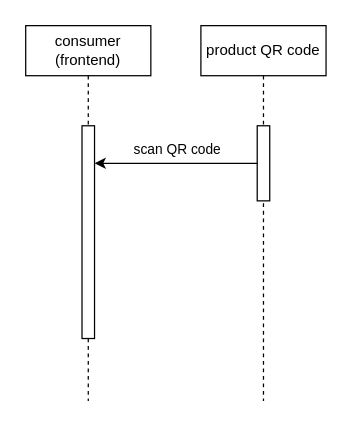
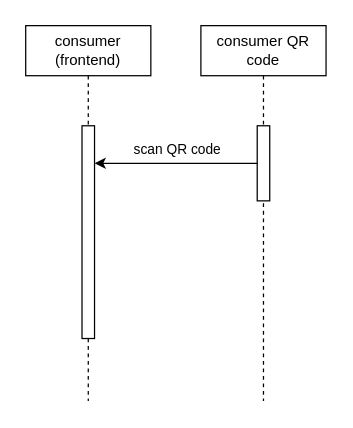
node "product QR code": label "product QR code" -> "consumer QR code"
